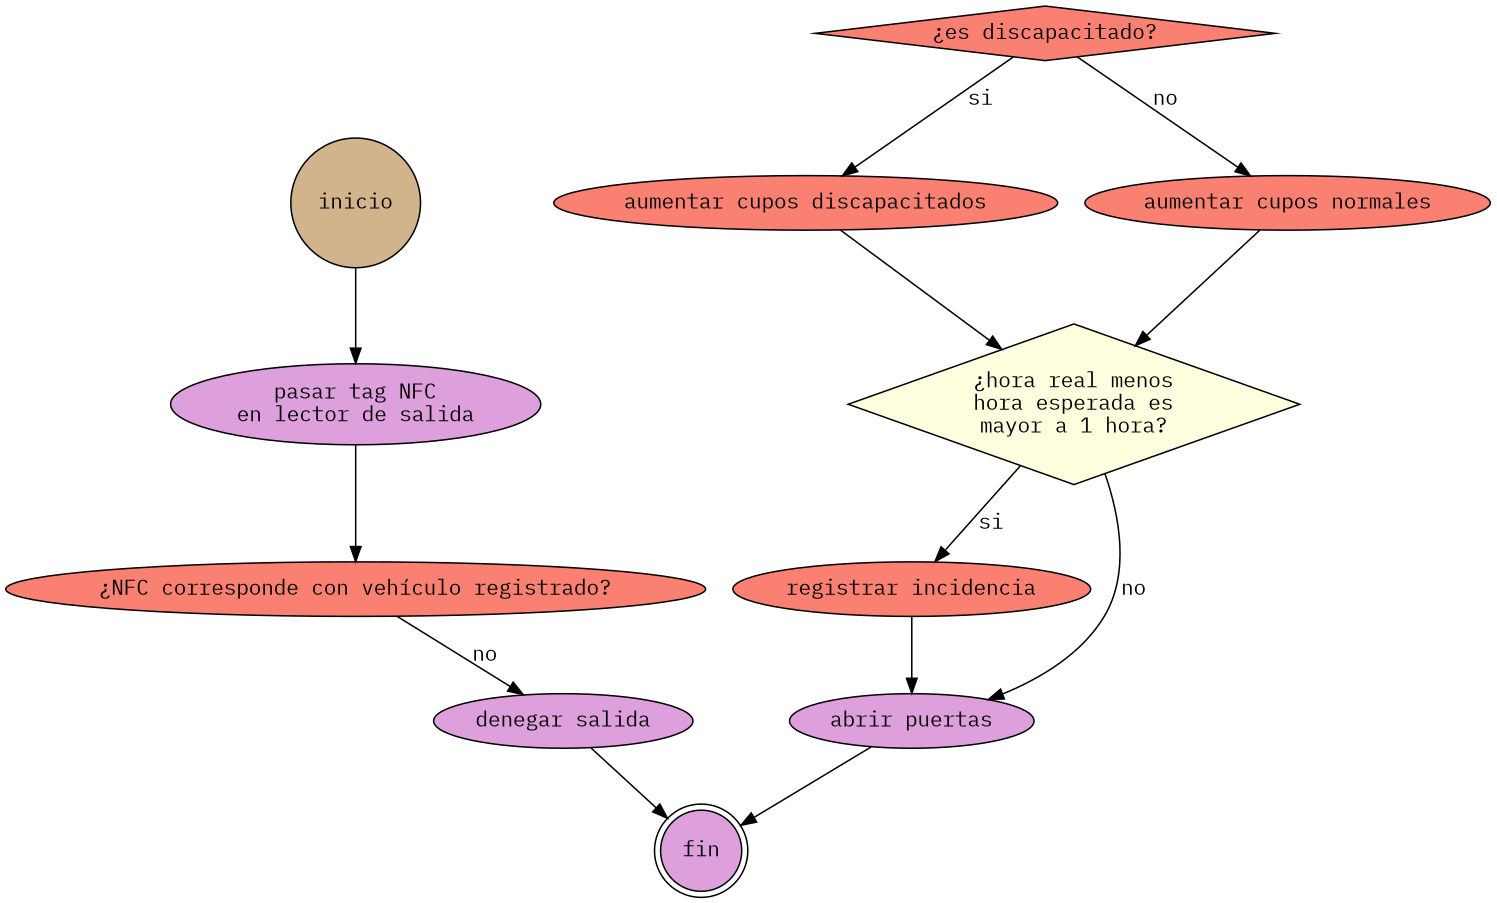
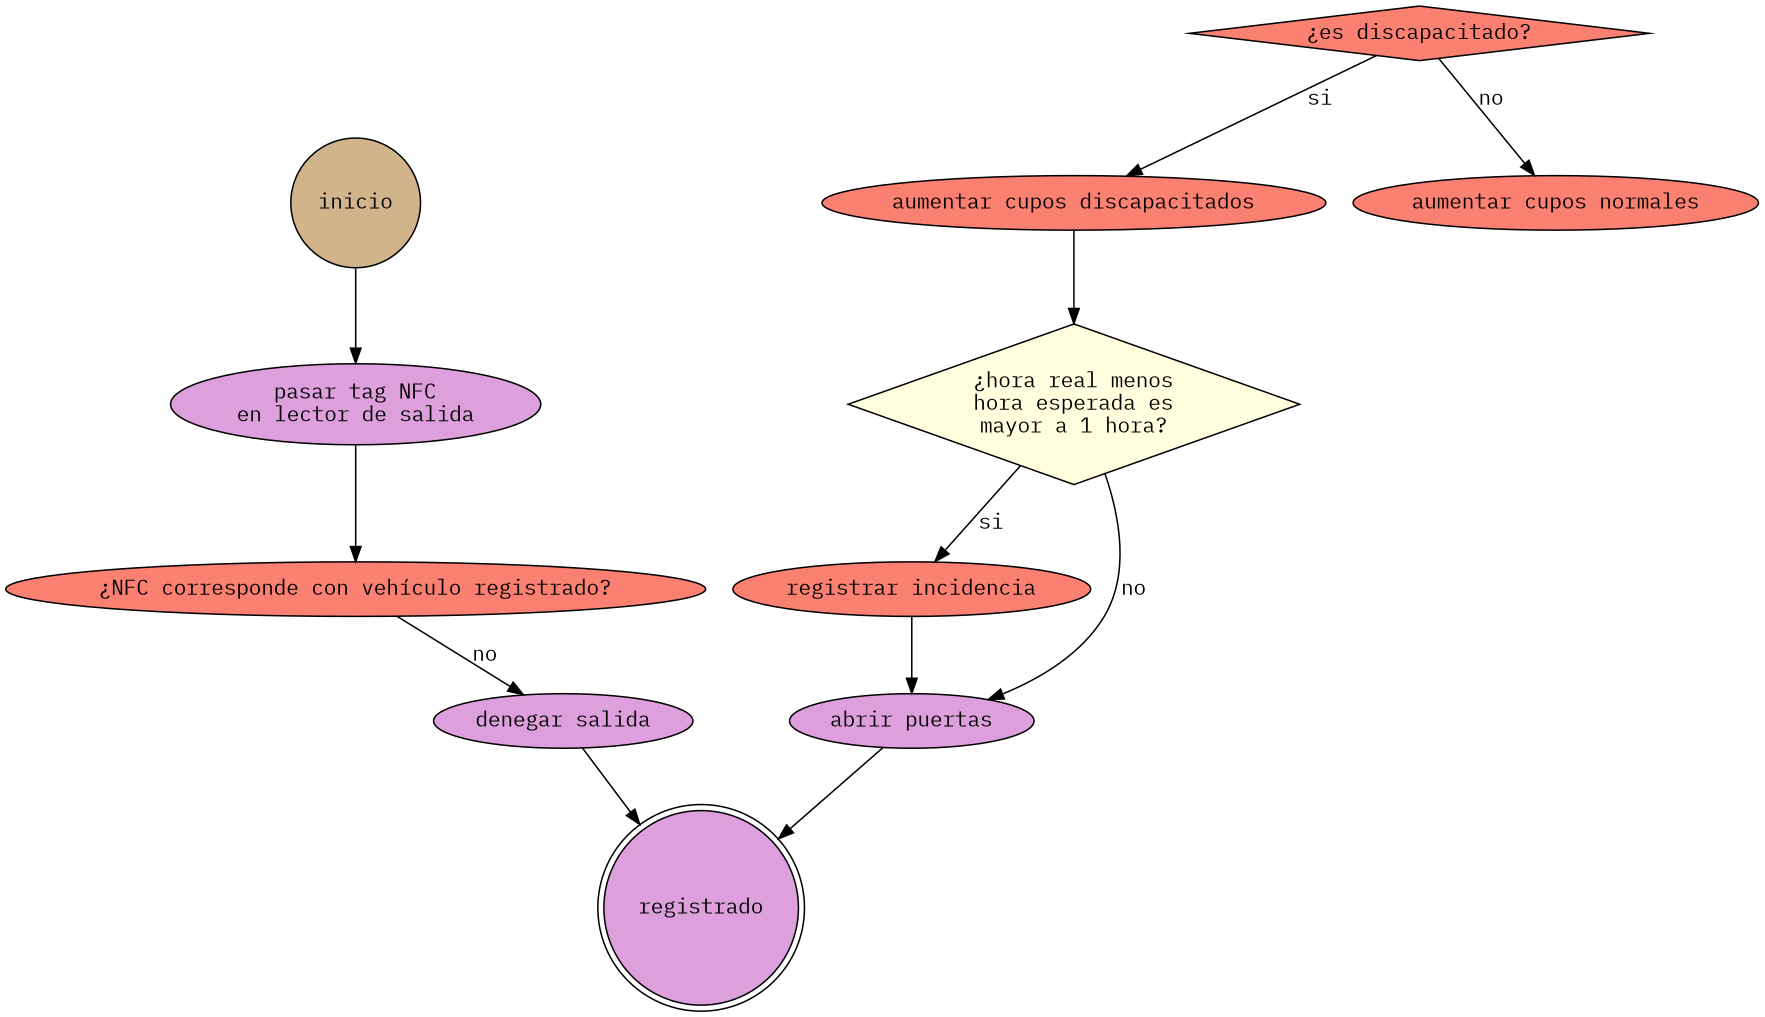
edge "aumentar cupos normales" -> "¿hora real menos hora esperada es mayor a 1 hora?": removed
node "fin": label "fin" -> "registrado"
